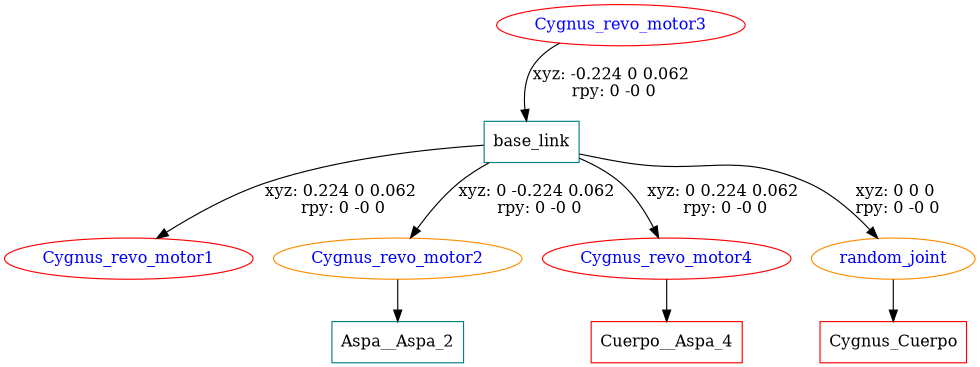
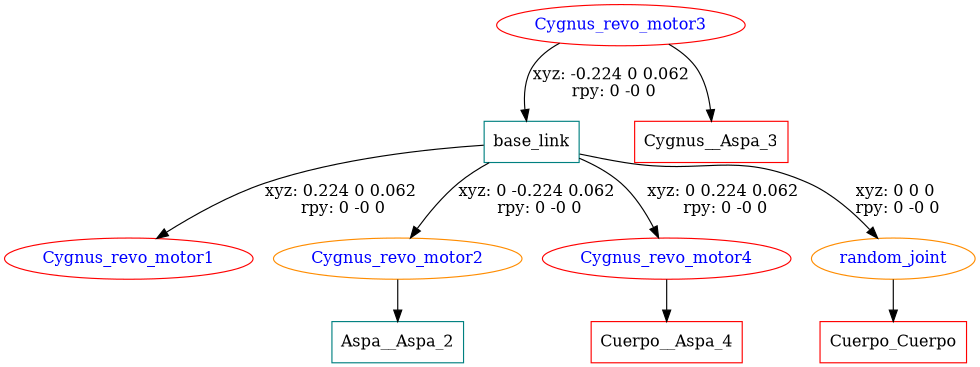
node "Cygnus__Aspa_3": added
node "Cygnus_Cuerpo": label "Cygnus_Cuerpo" -> "Cuerpo_Cuerpo"
